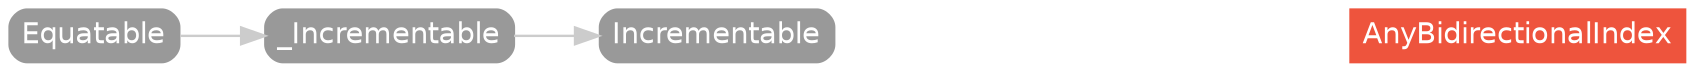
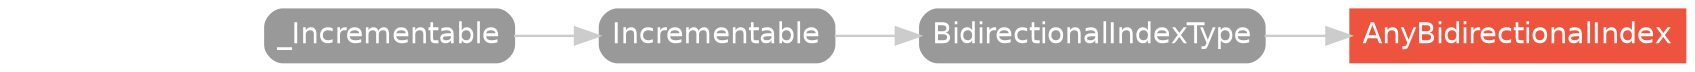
node "Equatable": removed
node "BidirectionalIndexType": added
